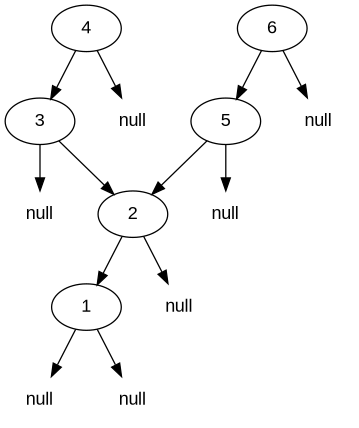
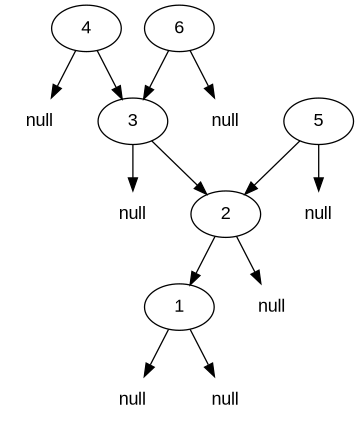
edge "6" -> "5": now "6" -> "3"
